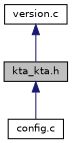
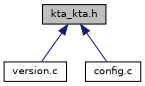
edge "kta_kta.h" -> "version.c": reversed
